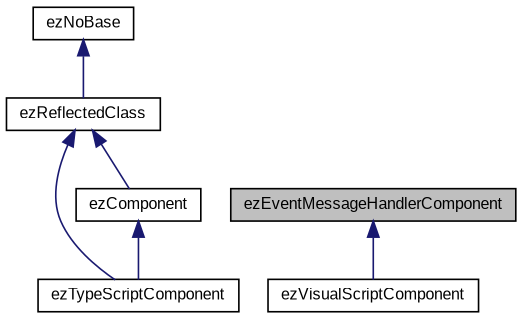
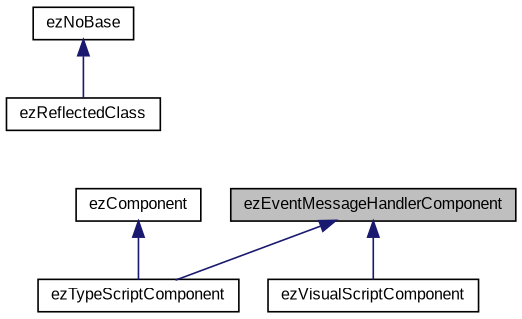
edge "ezComponent" -> "ezReflectedClass": removed
edge "ezTypeScriptComponent" -> "ezReflectedClass": now "ezTypeScriptComponent" -> "ezEventMessageHandlerComponent"
